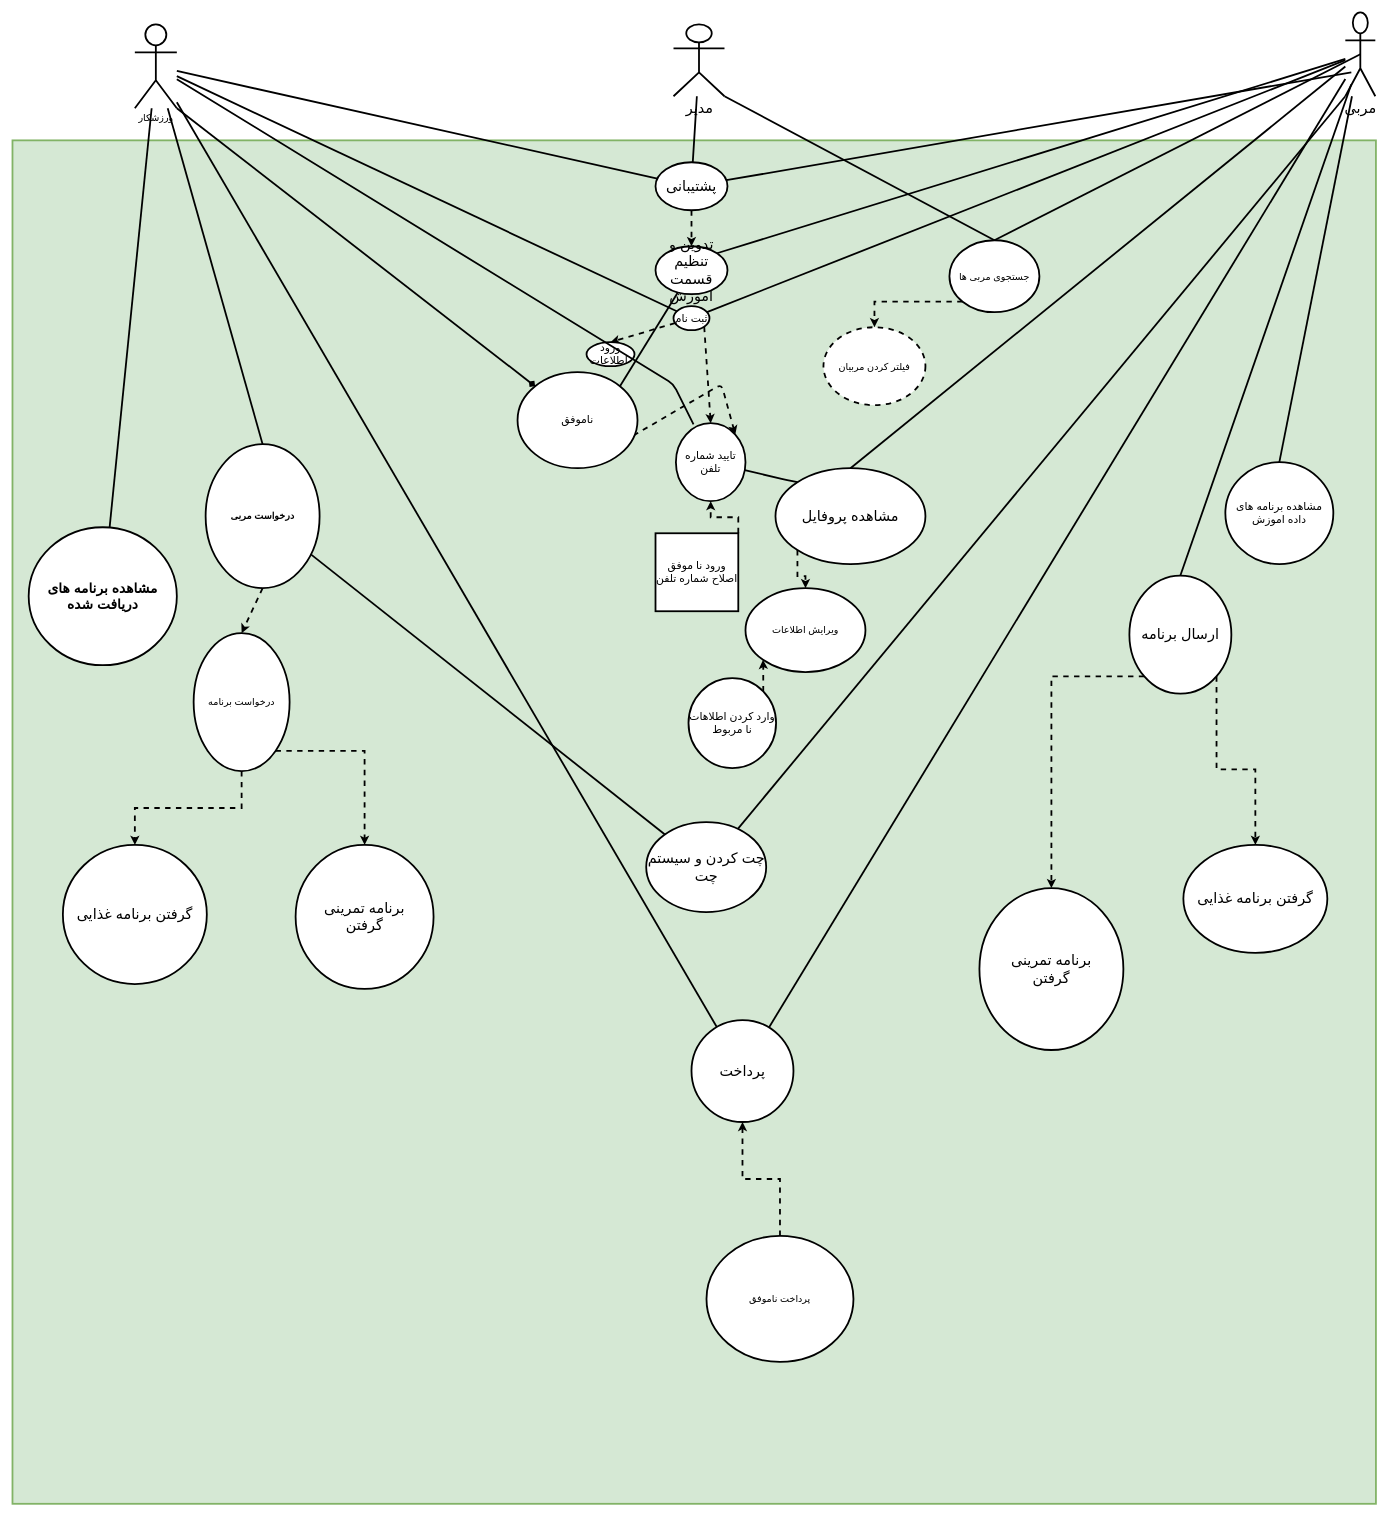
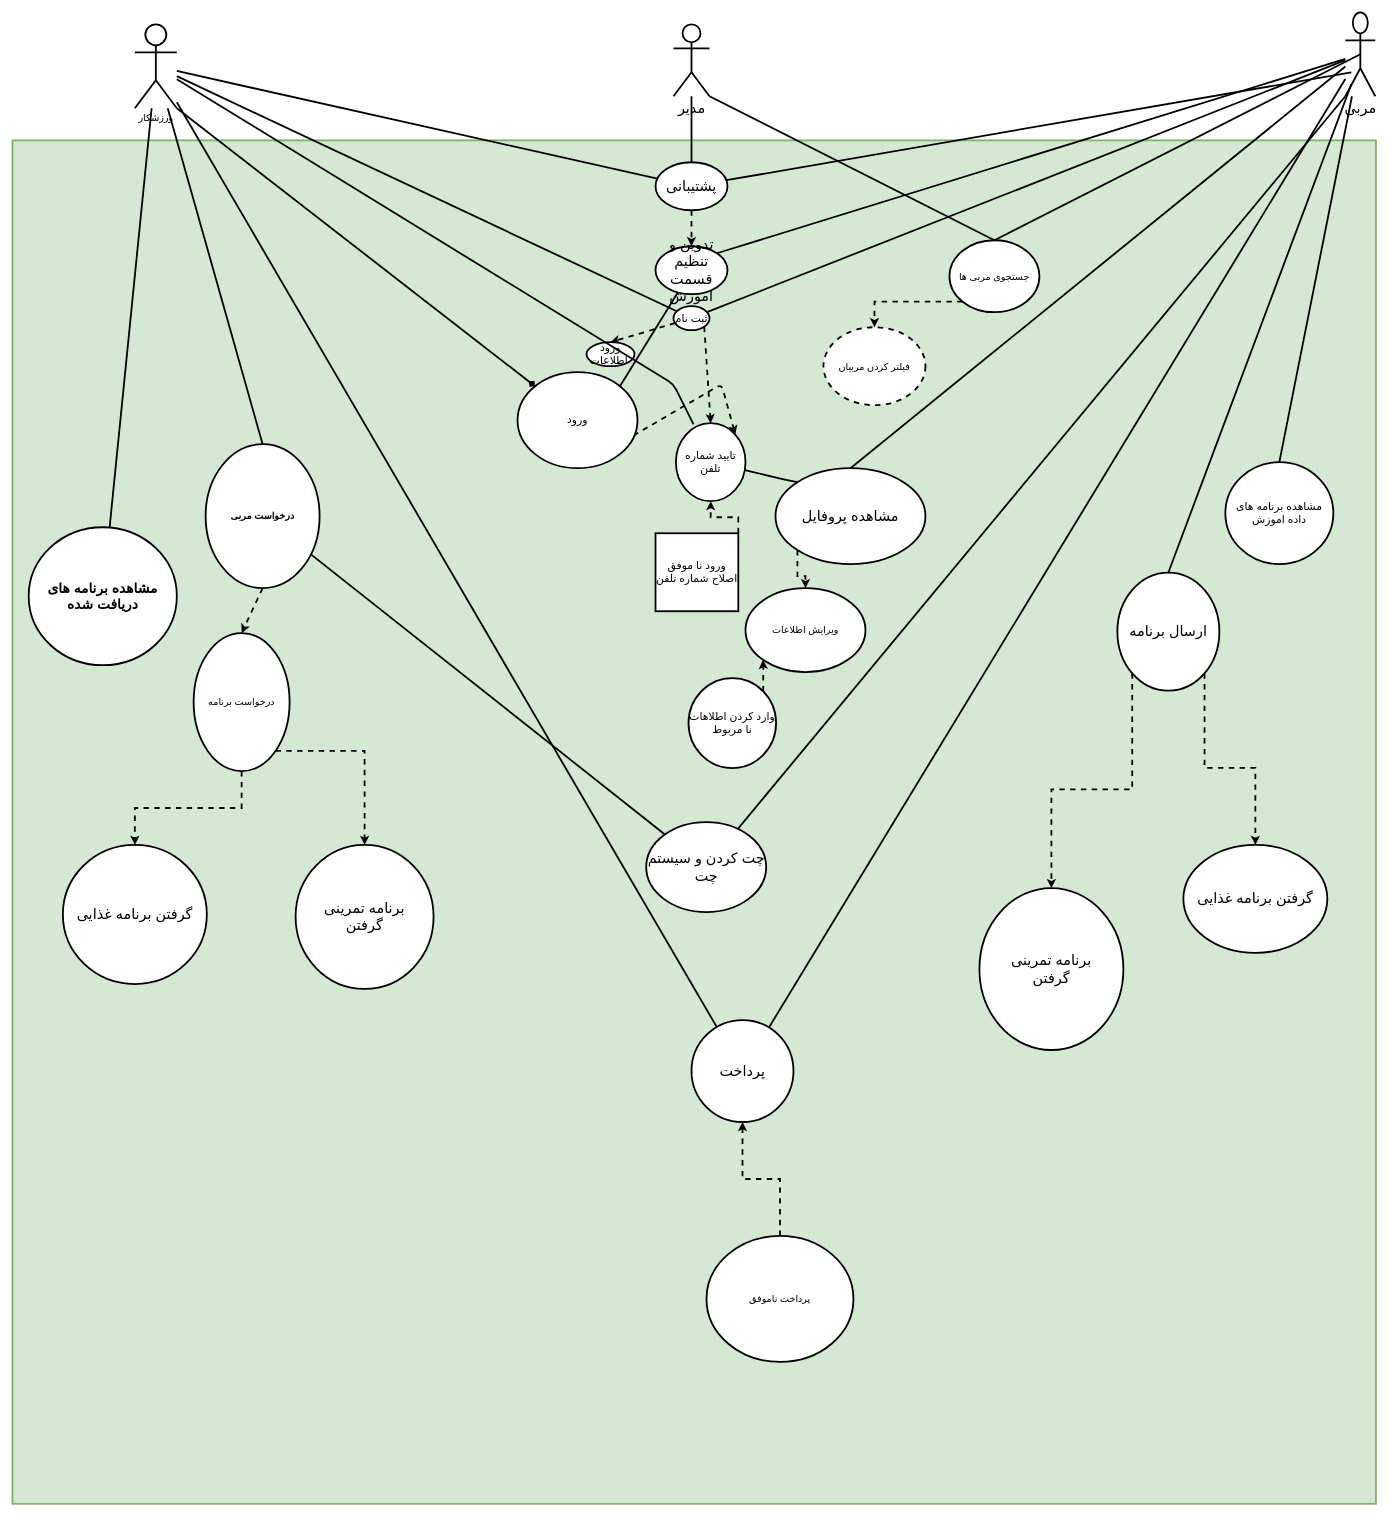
node "مدیر": size 51x72 -> 36x72
node "ناموفق": label "ناموفق" -> "ورود"
node "ارسال برنامه": moved (1181, 635) -> (1169, 632)
